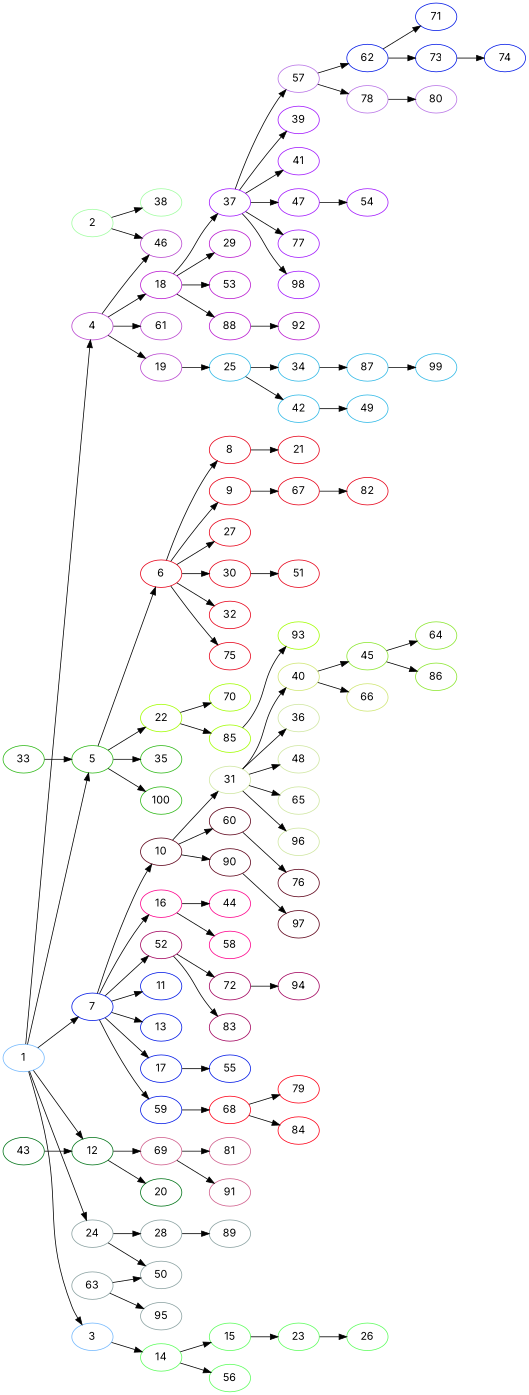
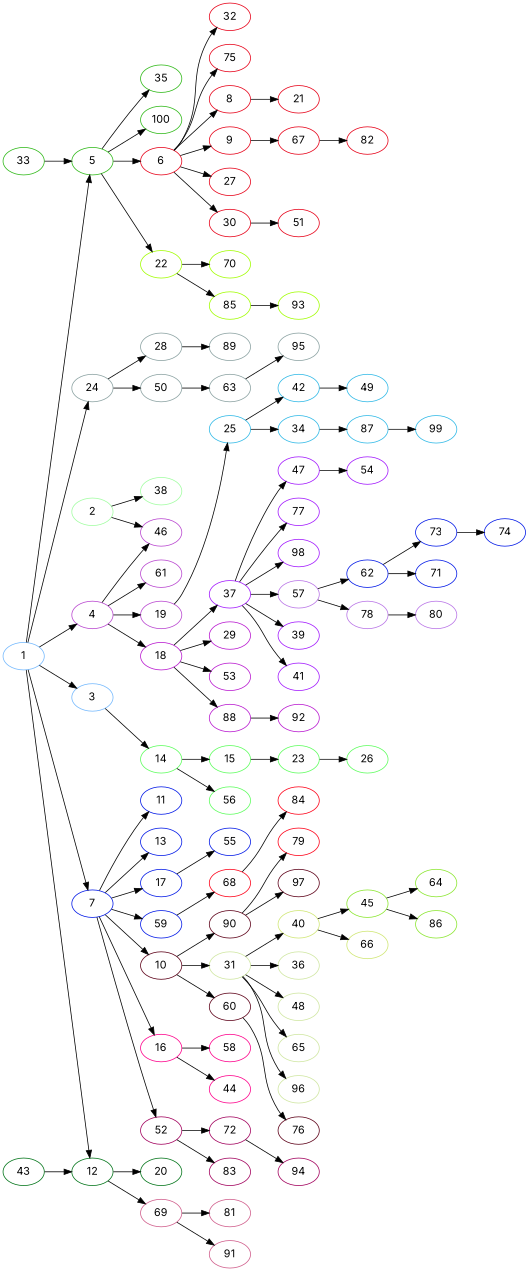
edge "68" -> "79": now "90" -> "79"
edge "63" -> "50": reversed
